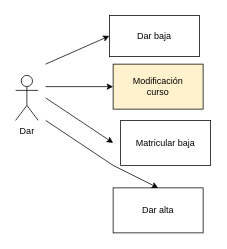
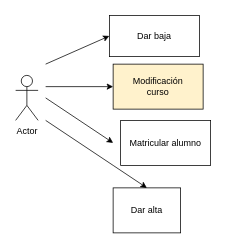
node "Dar": label "Dar" -> "Actor"
node "Matricular baja": label "Matricular baja" -> "Matricular alumno"
node "Dar alta": size 90x45 -> 68x45
